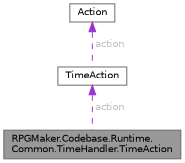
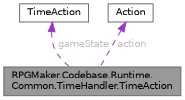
edge "TimeAction" -> "Action": now "RPGMaker.Codebase.Runtime. Common.TimeHandler.TimeAction" -> "Action"
edge "RPGMaker.Codebase.Runtime. Common.TimeHandler.TimeAction" -> "TimeAction": label " action" -> " gameState"
